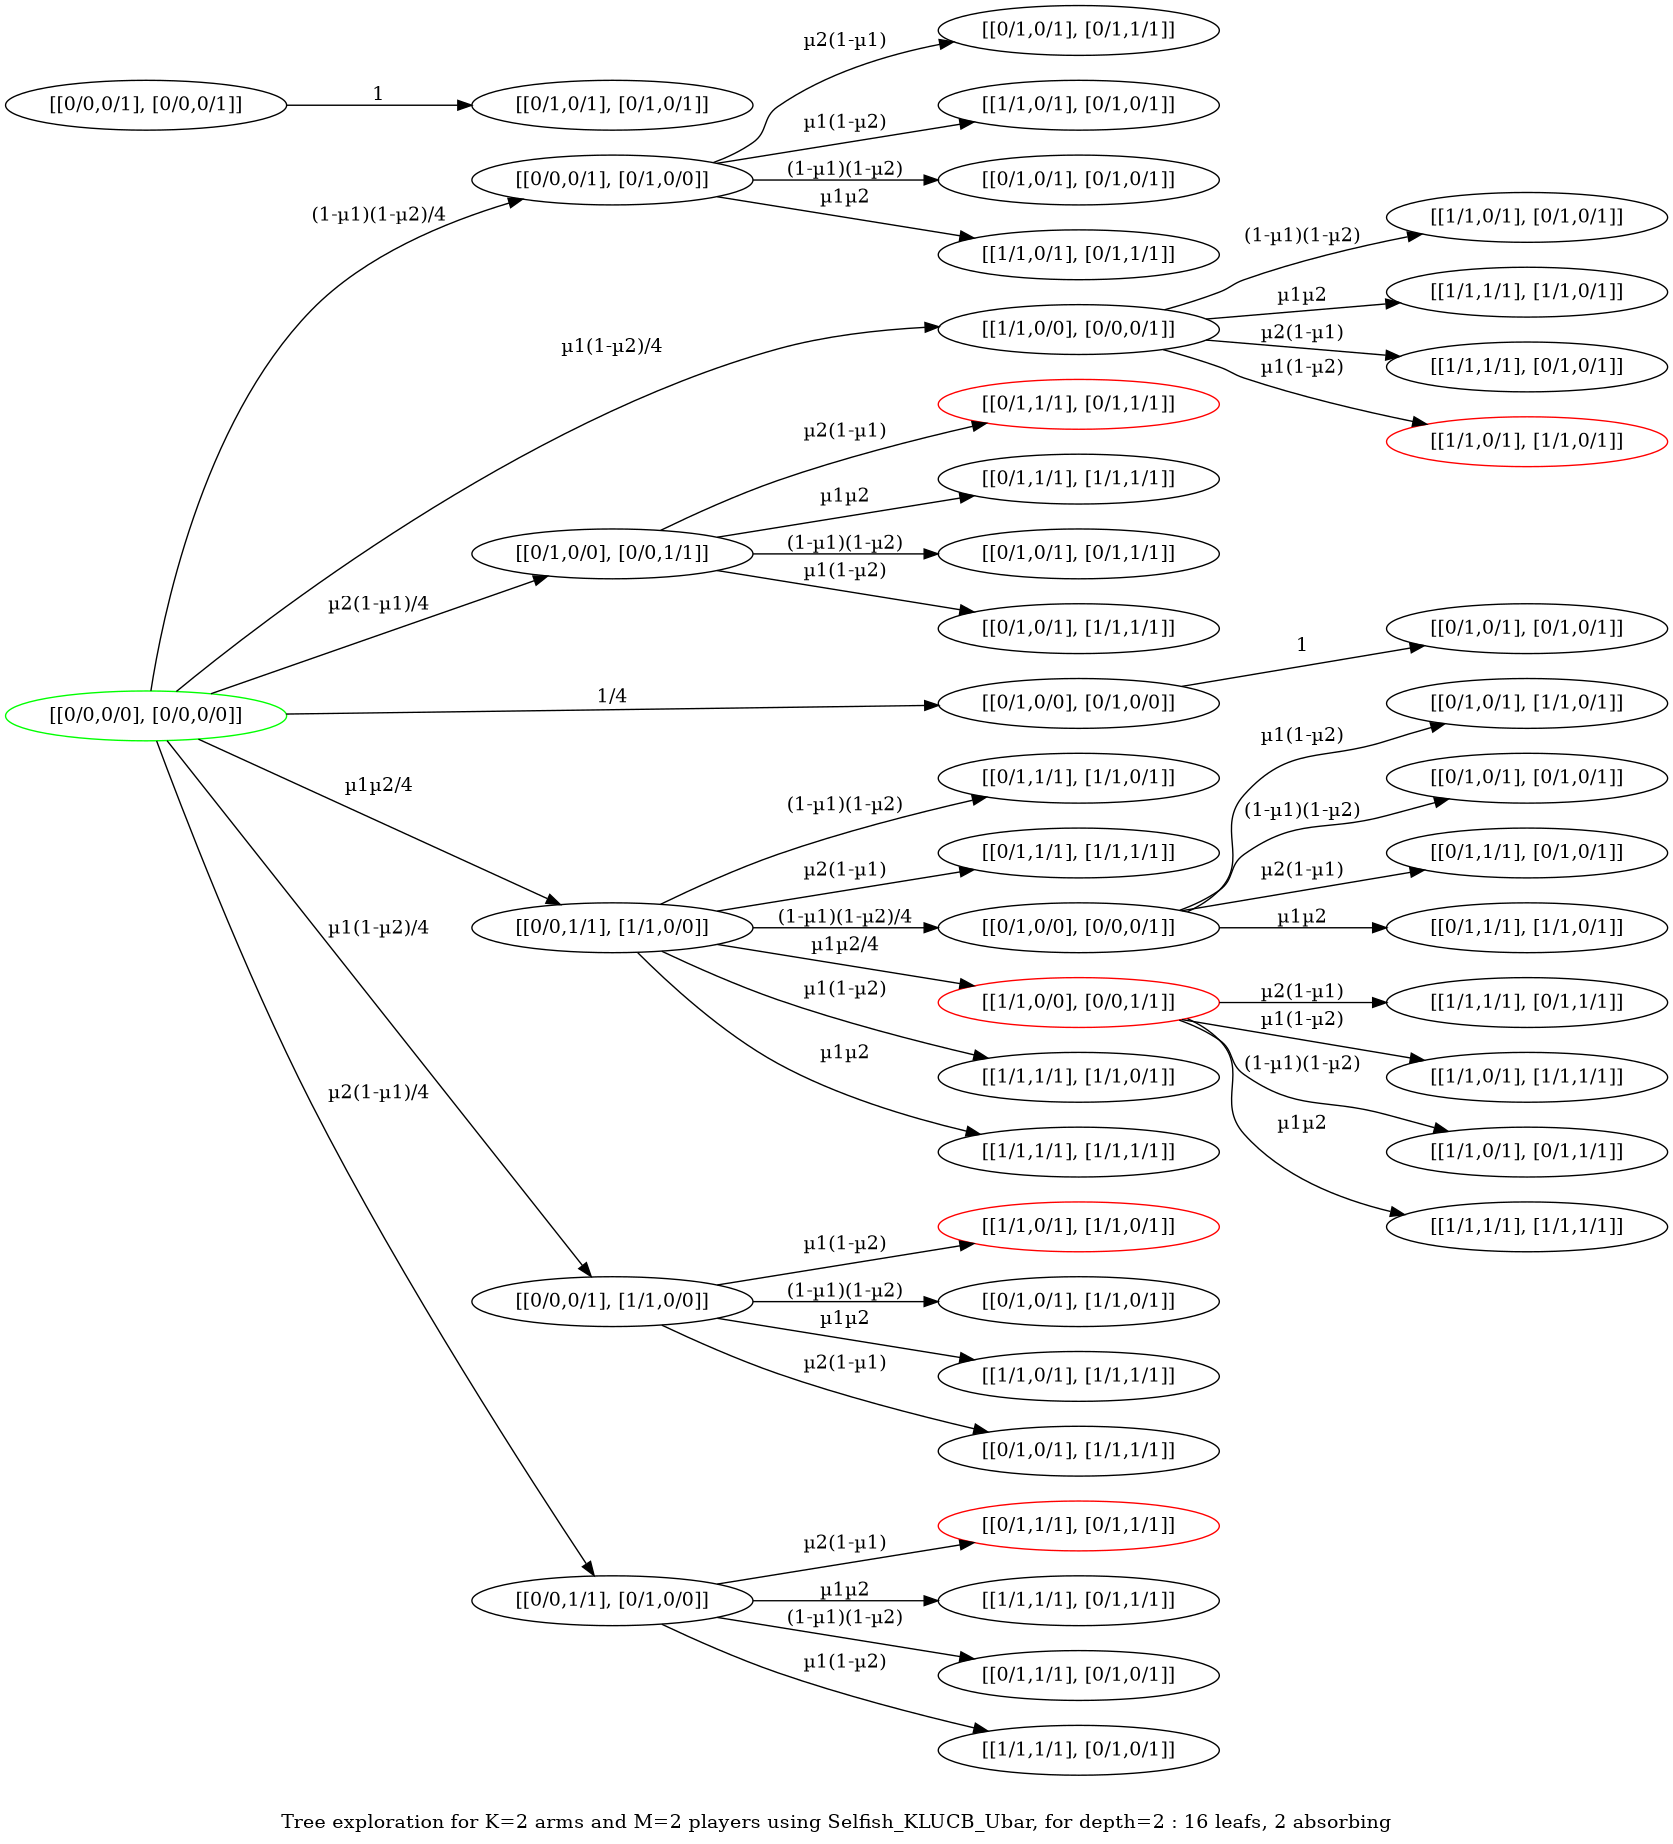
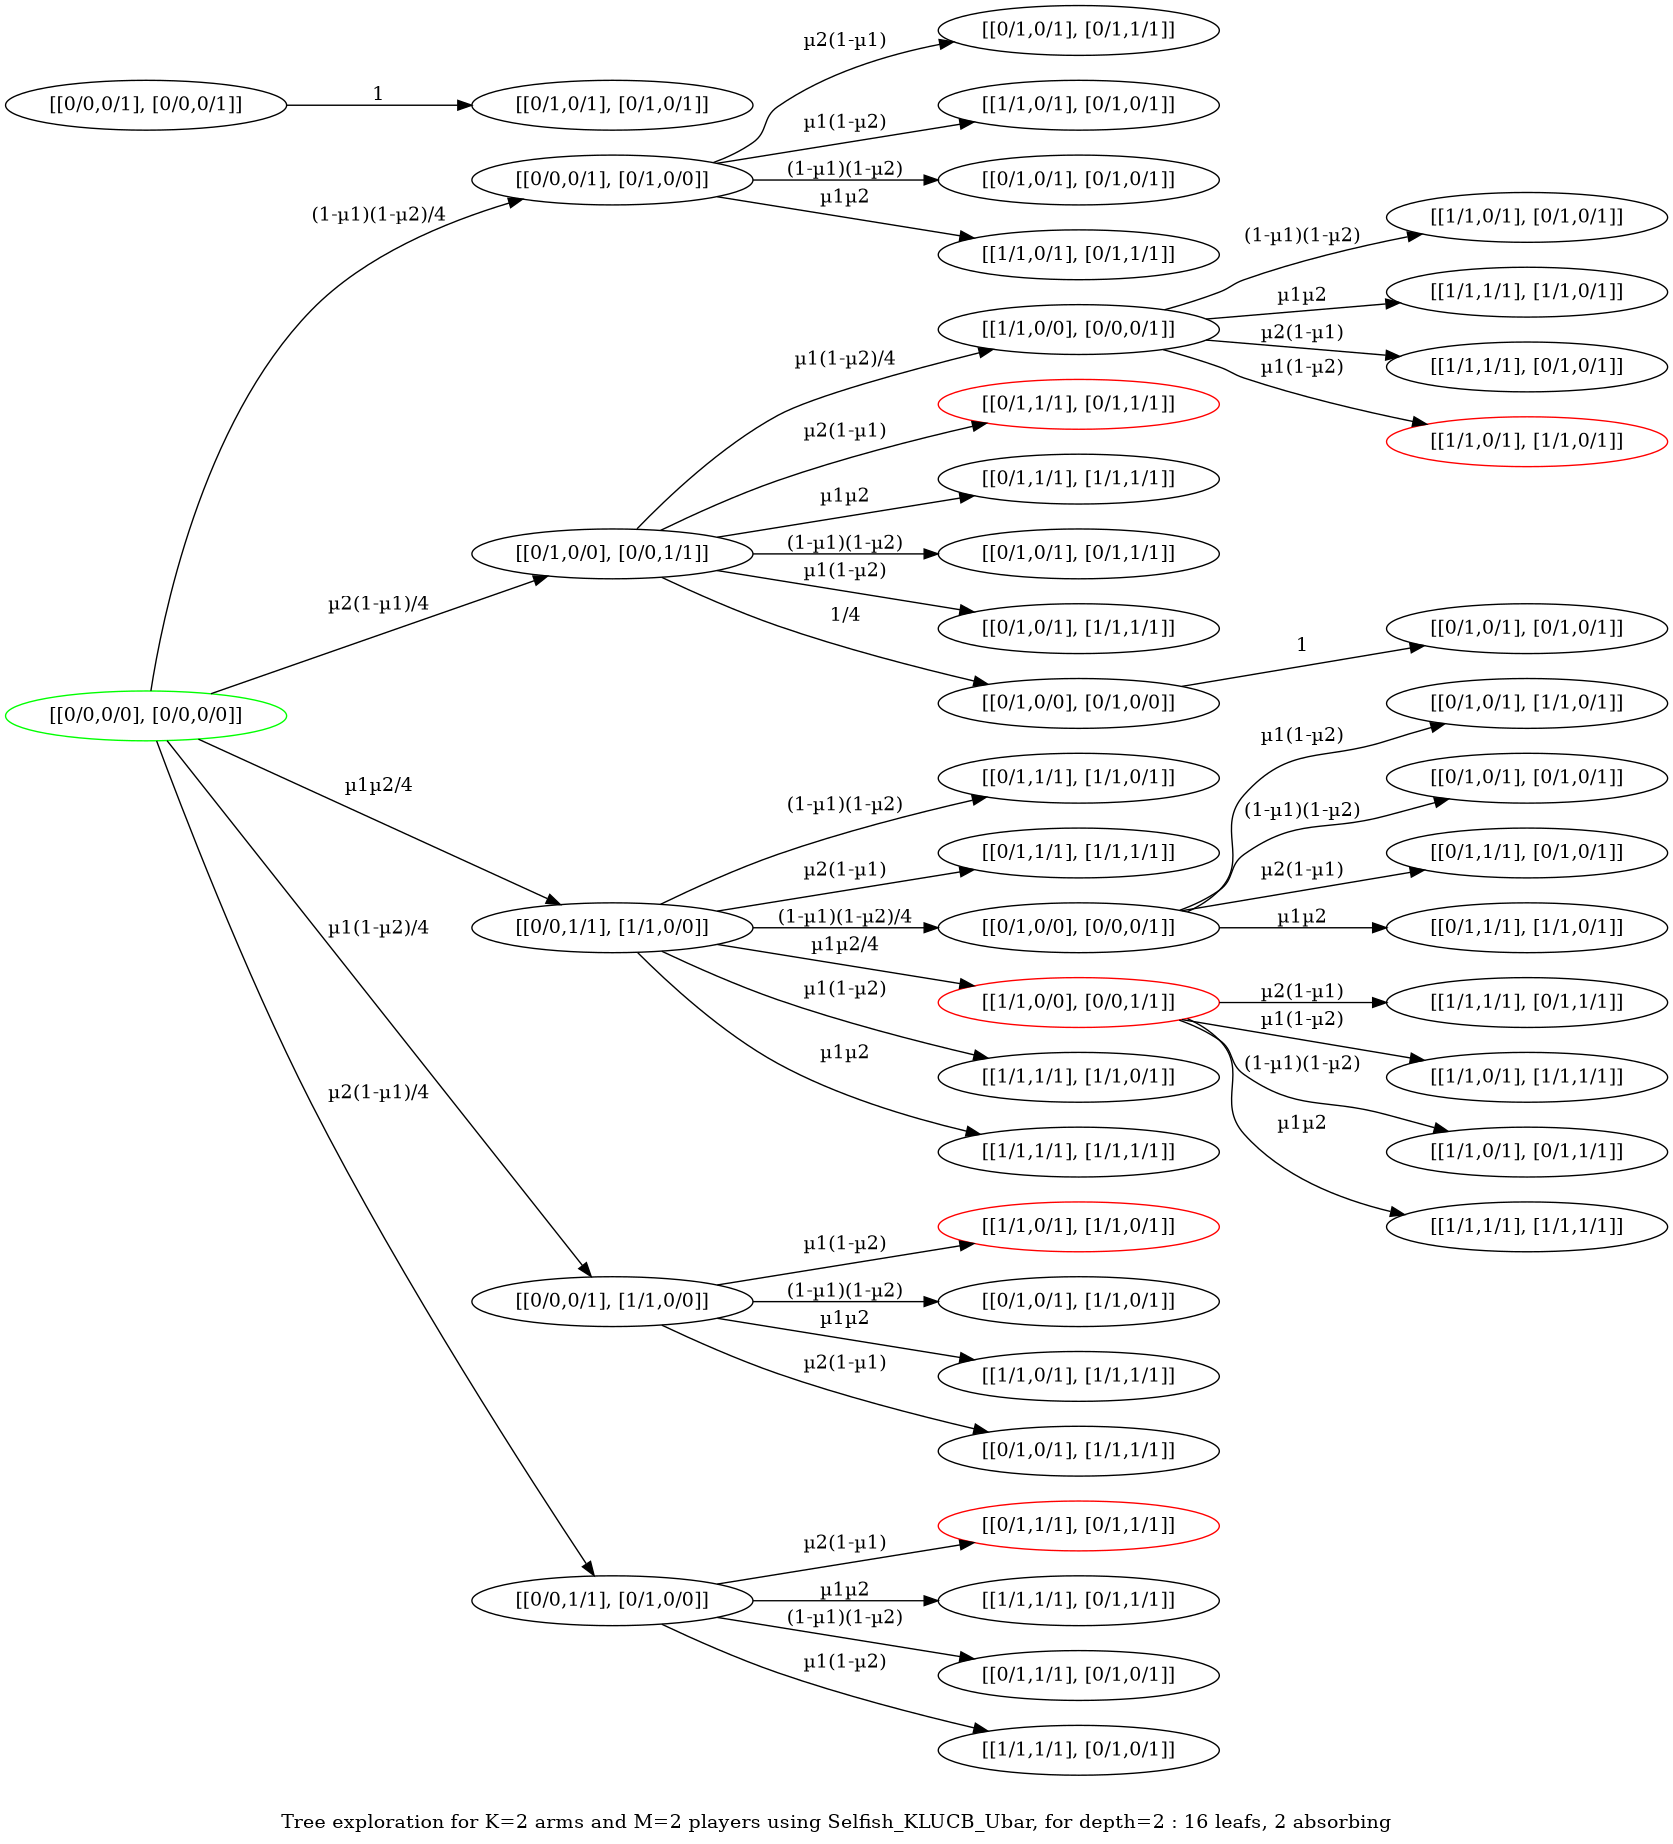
edge "[[0/0,0/0], [0/0,0/0]]" -> "[[1/1,0/0], [0/0,0/1]]": now "[[0/1,0/0], [0/0,1/1]]" -> "[[1/1,0/0], [0/0,0/1]]"
edge "[[0/0,0/0], [0/0,0/0]]" -> "[[0/1,0/0], [0/1,0/0]]": now "[[0/1,0/0], [0/0,1/1]]" -> "[[0/1,0/0], [0/1,0/0]]"
